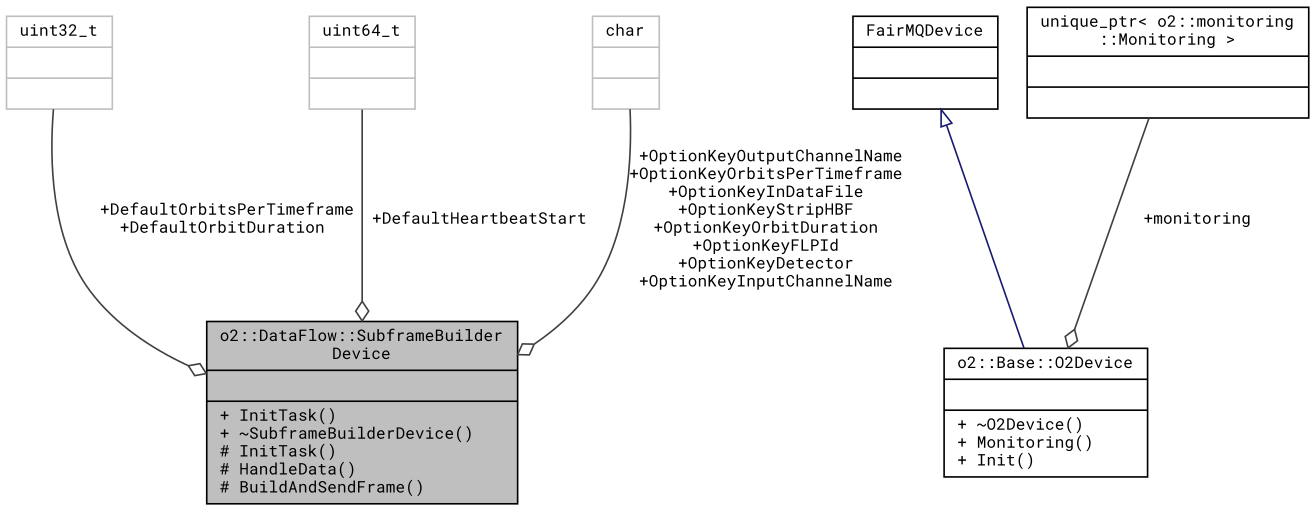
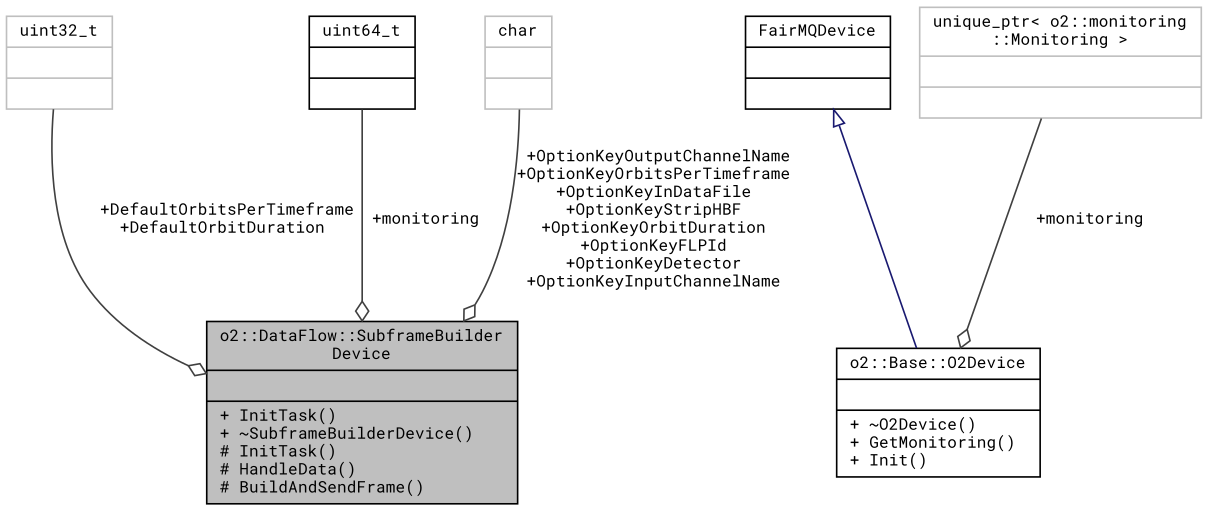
node "uint64_t": color grey75 -> black
node "unique_ptr< o2::monitoring": color black -> grey75
edge "uint64_t" -> "o2::DataFlow::SubframeBuilder": label " +DefaultHeartbeatStart" -> " +monitoring"
node "o2::Base::O2Device": text "+ Monitoring()" -> "+ GetMonitoring()"
